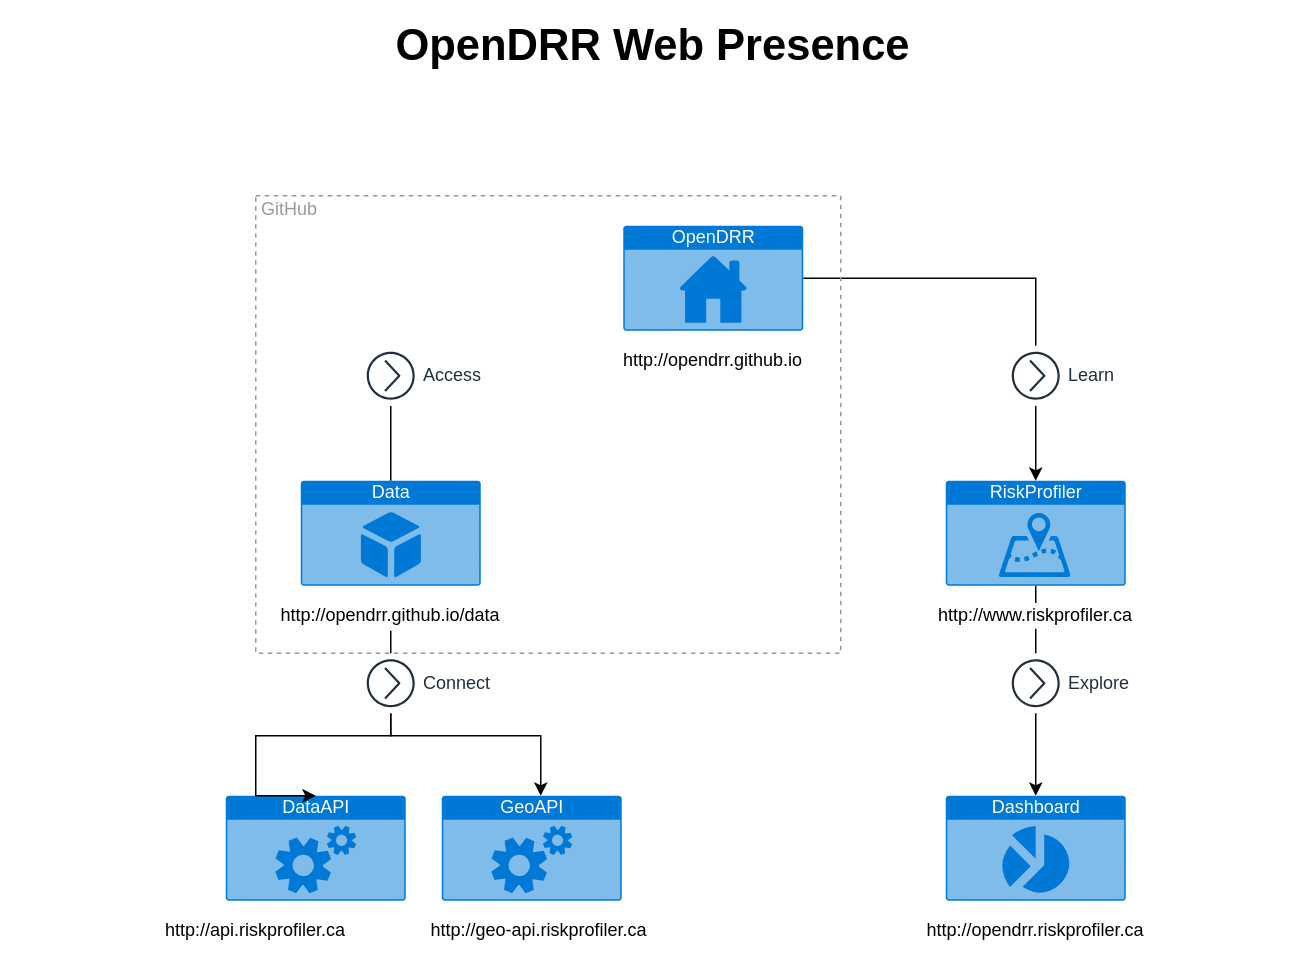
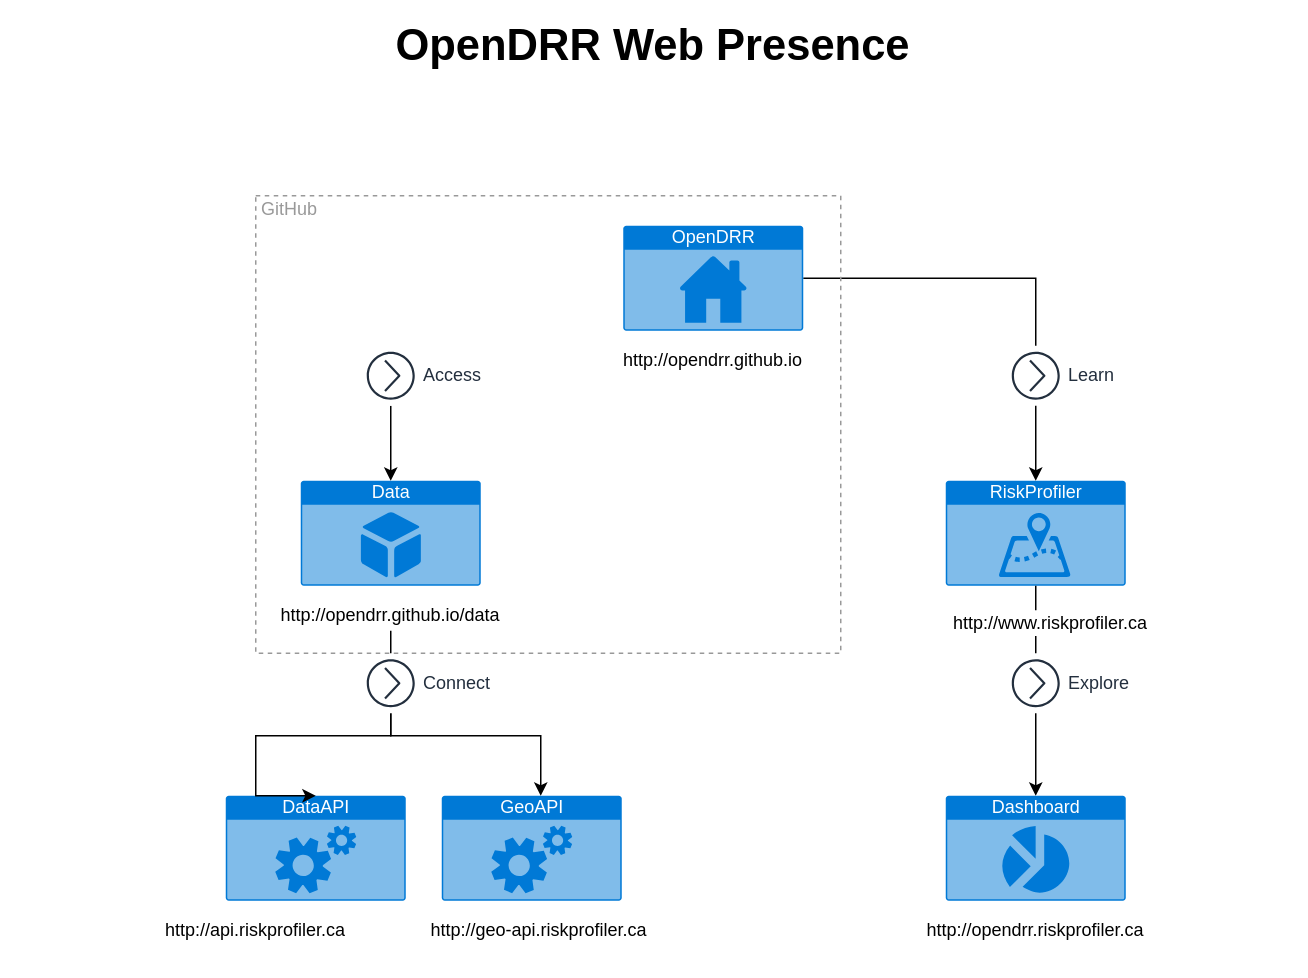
edge "Access" -- "Data": arrowhead none -> classic
node "http://www.riskprofiler.ca": moved (1036, 616) -> (1051, 623)
